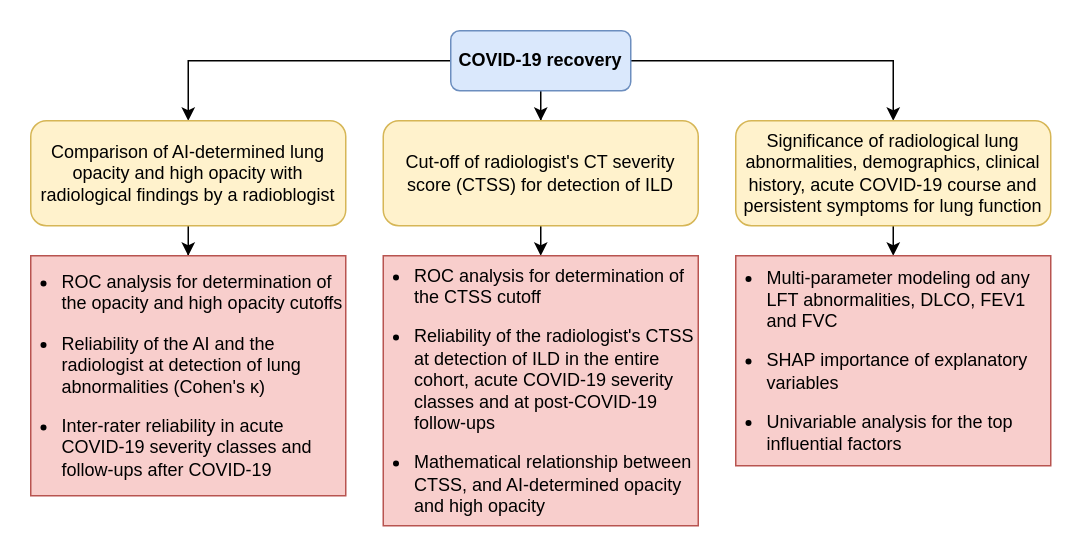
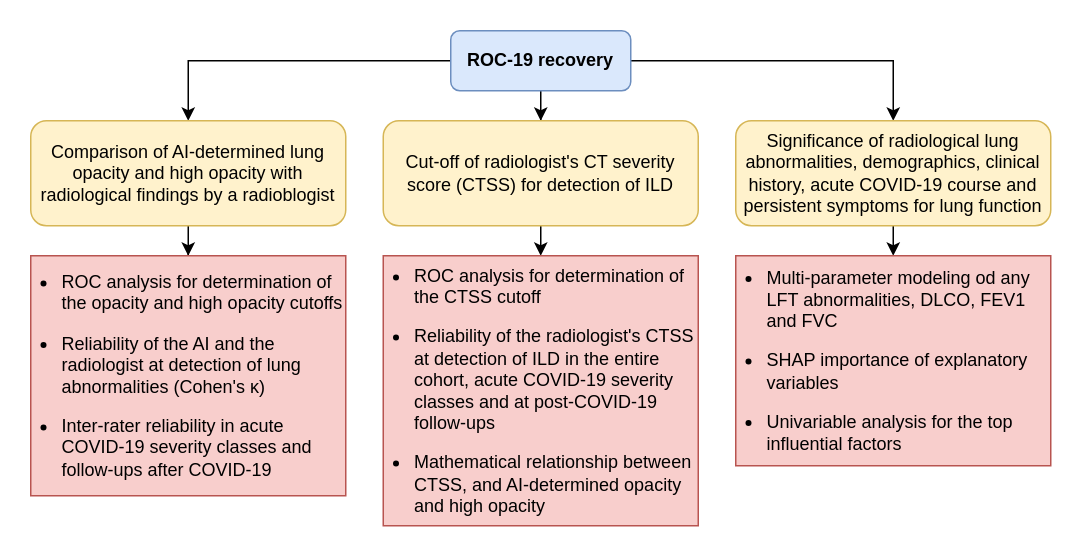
node "COVID-19 recovery": label "COVID-19 recovery" -> "ROC-19 recovery"
